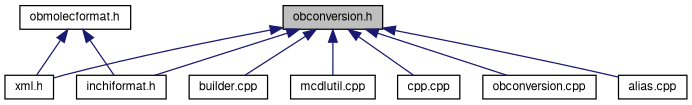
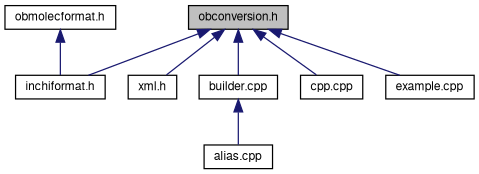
edge "alias.cpp" -> "obconversion.h": now "alias.cpp" -> "builder.cpp"
edge "xml.h" -> "obmolecformat.h": removed
node "mcdlutil.cpp": removed
node "obconversion.cpp": label "obconversion.cpp" -> "example.cpp"
